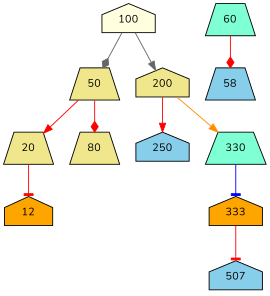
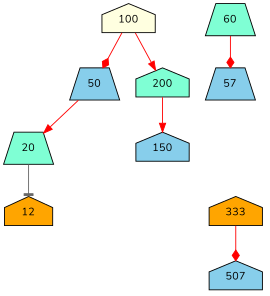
edge "100" -> "50": color gray40 -> red
edge "100" -> "200": color gray40 -> red
node "50": fillcolor khaki -> skyblue
node "200": fillcolor khaki -> aquamarine
node "58": label "58" -> "57"
node "20": fillcolor khaki -> aquamarine
node "80": removed
node "250": label "250" -> "150"
node "330": removed
edge "20" -> "12": color red -> gray40
edge "333" -> "507": arrowhead tee -> diamond
